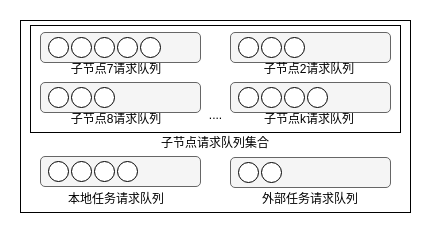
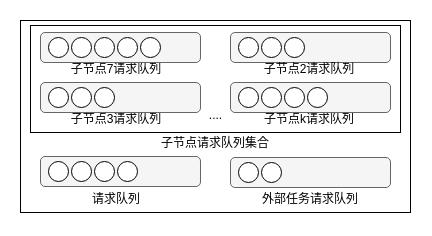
node "子节点8请求队列": label "子节点8请求队列" -> "子节点3请求队列"
node "本地任务请求队列": label "本地任务请求队列" -> "请求队列"
